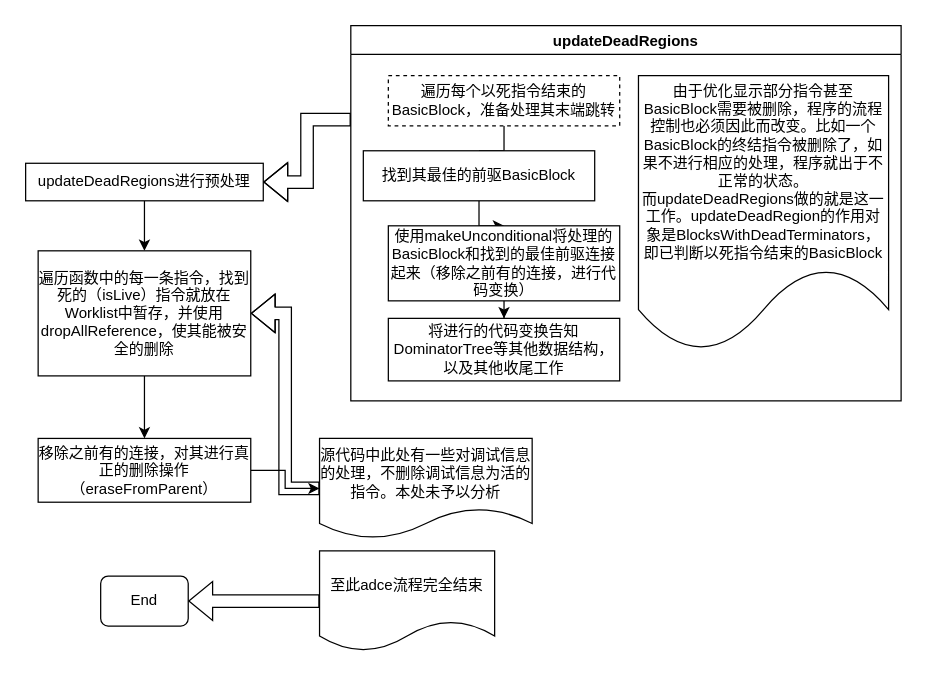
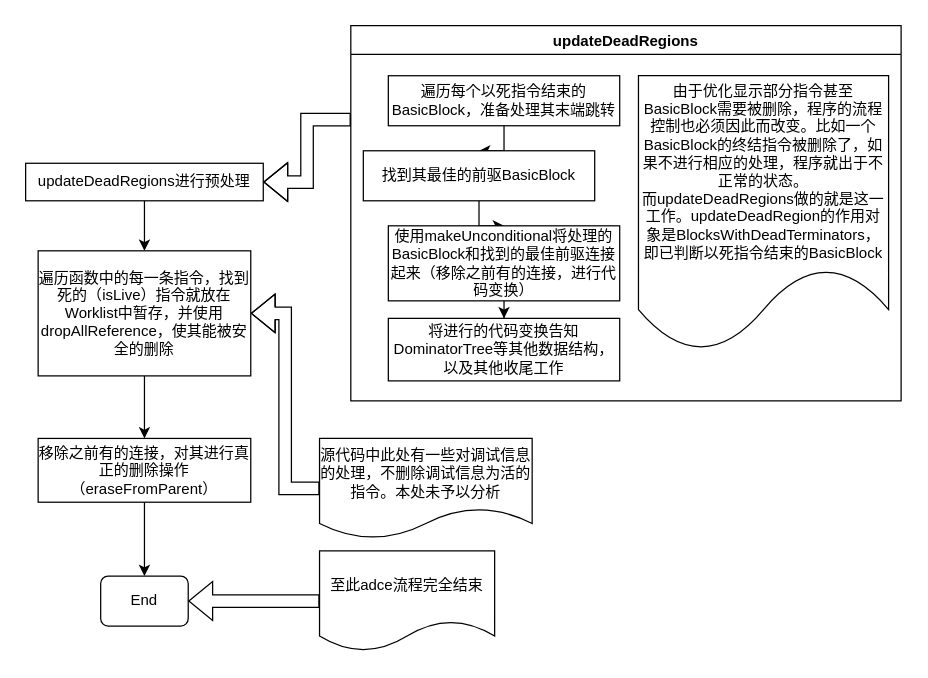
node "遍历每个以死指令结束的BasicBlock，准备处理其末端跳转": style dashed -> solid
edge "遍历每个以死指令结束的BasicBlock，准备处理其末端跳转" -- "找到其最佳的前驱BasicBlock": arrowhead none -> classic
edge "移除之前有的连接，对其进行真正的删除操作（eraseFromParent）" -> "源代码中此处有一些对调试信息的处理，不删除调试信息为活的指令。本处未予以分析": now "移除之前有的连接，对其进行真正的删除操作（eraseFromParent）" -> "End"
